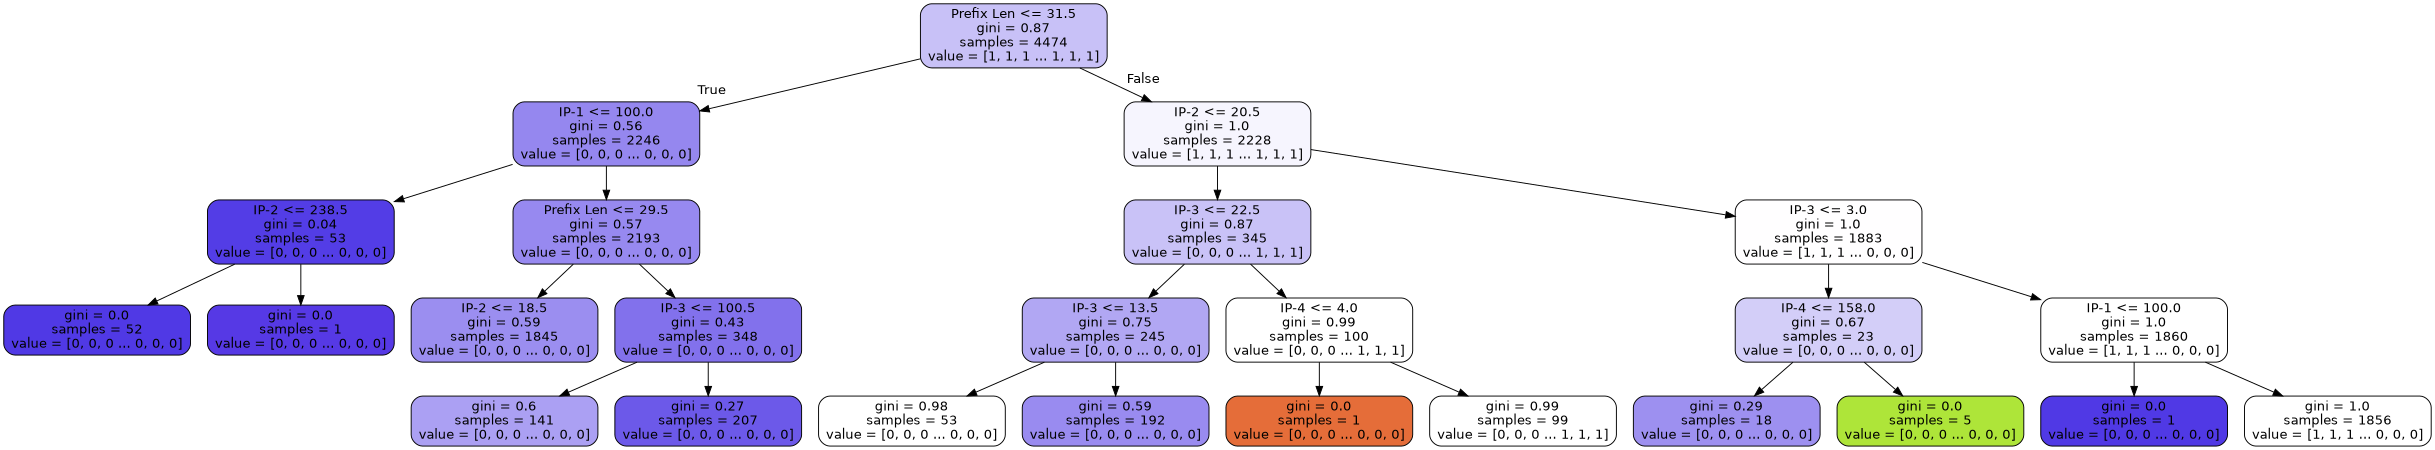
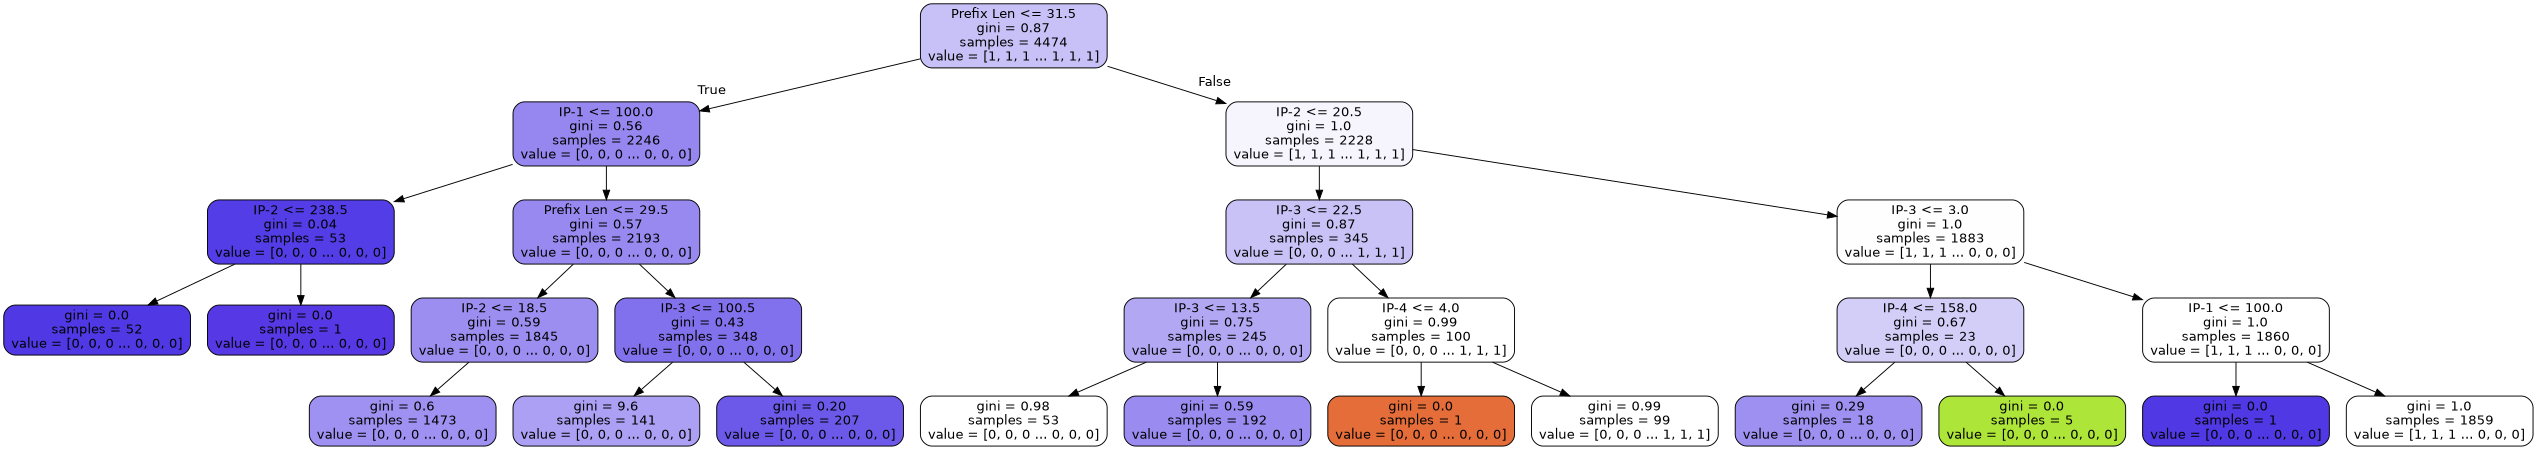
node "gini = 0.6 samples = 1473 value = [0, 0, 0 ... 0, 0, 0]": added
node "gini = 0.6 samples = 141 value = [0, 0, 0 ... 0, 0, 0]": label "gini = 0.6 samples = 141 value = [0, 0, 0 ... 0, 0, 0]" -> "gini = 9.6 samples = 141 value = [0, 0, 0 ... 0, 0, 0]"
node "gini = 0.27 samples = 207 value = [0, 0, 0 ... 0, 0, 0]": label "gini = 0.27 samples = 207 value = [0, 0, 0 ... 0, 0, 0]" -> "gini = 0.20 samples = 207 value = [0, 0, 0 ... 0, 0, 0]"
node "gini = 1.0 samples = 1856 value = [1, 1, 1 ... 0, 0, 0]": label "gini = 1.0 samples = 1856 value = [1, 1, 1 ... 0, 0, 0]" -> "gini = 1.0 samples = 1859 value = [1, 1, 1 ... 0, 0, 0]"
